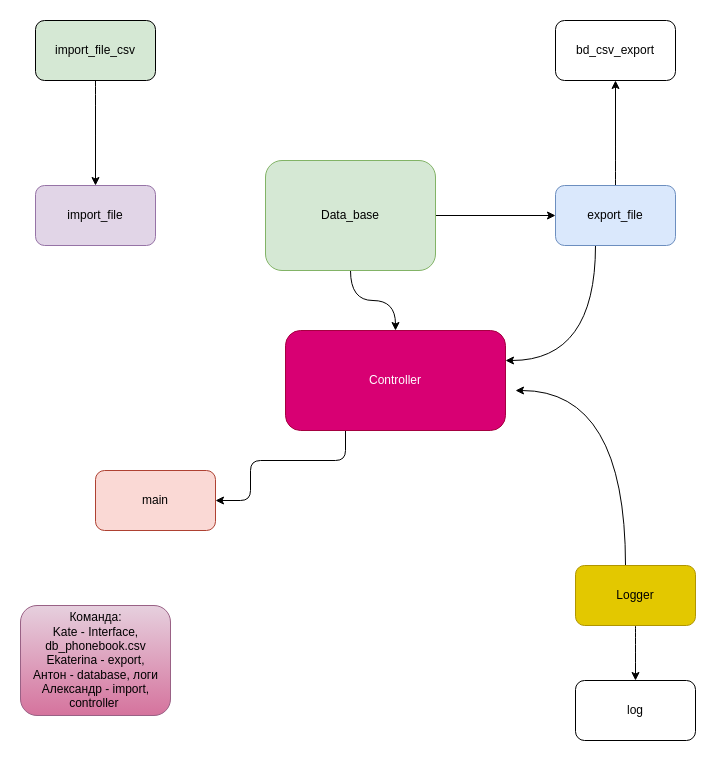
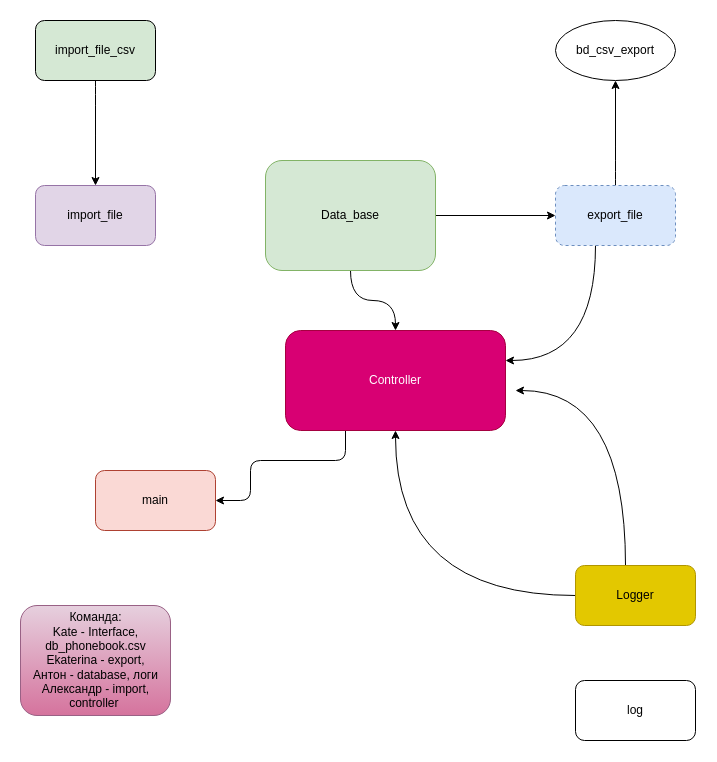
node "bd_csv_export": shape rounded rectangle -> ellipse
node "export_file": style solid -> dashed
edge "Logger" -> "log": now "Logger" -> "Controller"
